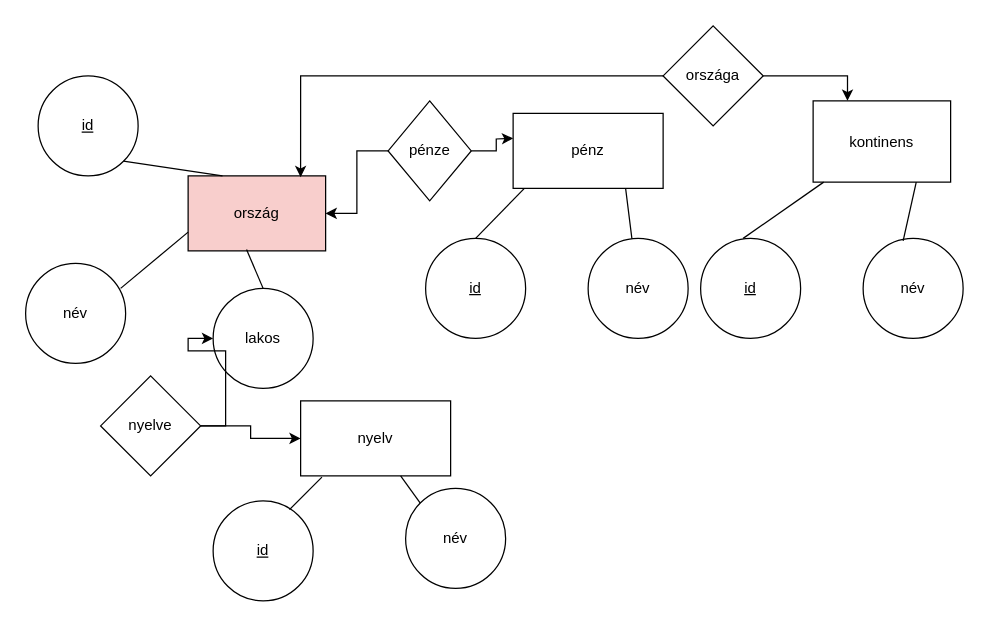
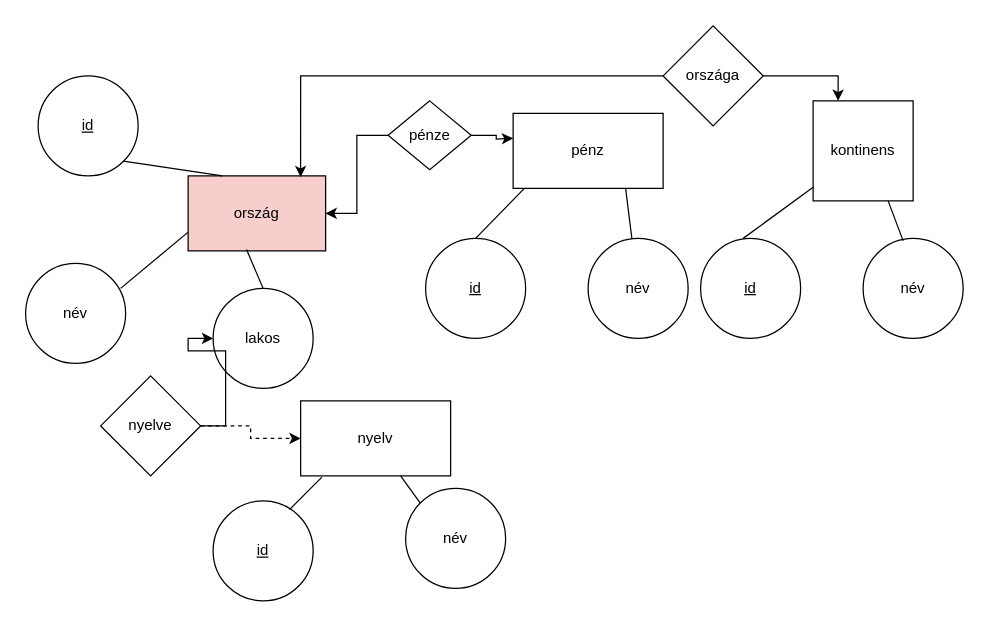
node "kontinens": size 138x81 -> 100x100
node "pénze": size 83x100 -> 83x69
edge "nyelve" -> "nyelv": style solid -> dashed
